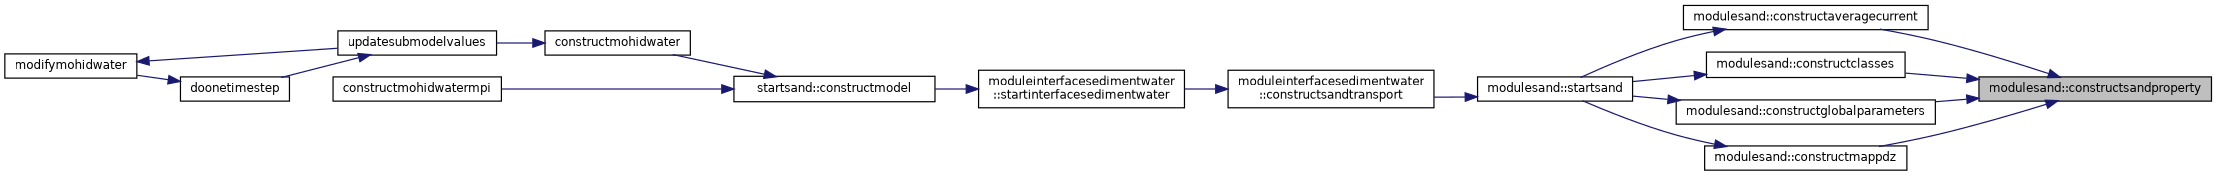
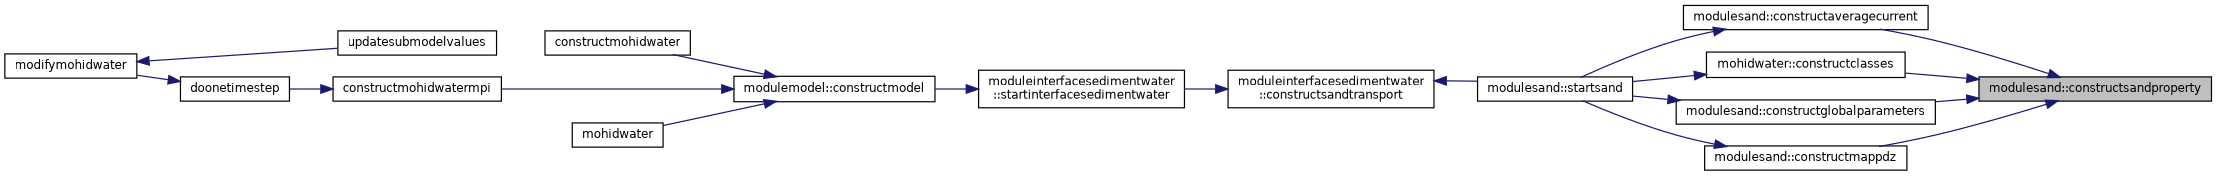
edge "updatesubmodelvalues" -> "constructmohidwater": removed
node "modulesand::constructclasses": label "modulesand::constructclasses" -> "mohidwater::constructclasses"
edge "doonetimestep" -> "updatesubmodelvalues": now "doonetimestep" -> "constructmohidwatermpi"
node "startsand::constructmodel": label "startsand::constructmodel" -> "modulemodel::constructmodel"
edge "moduleinterfacesedimentwater ::constructsandtransport" -> "modulesand::startsand": reversed
node "mohidwater": added
